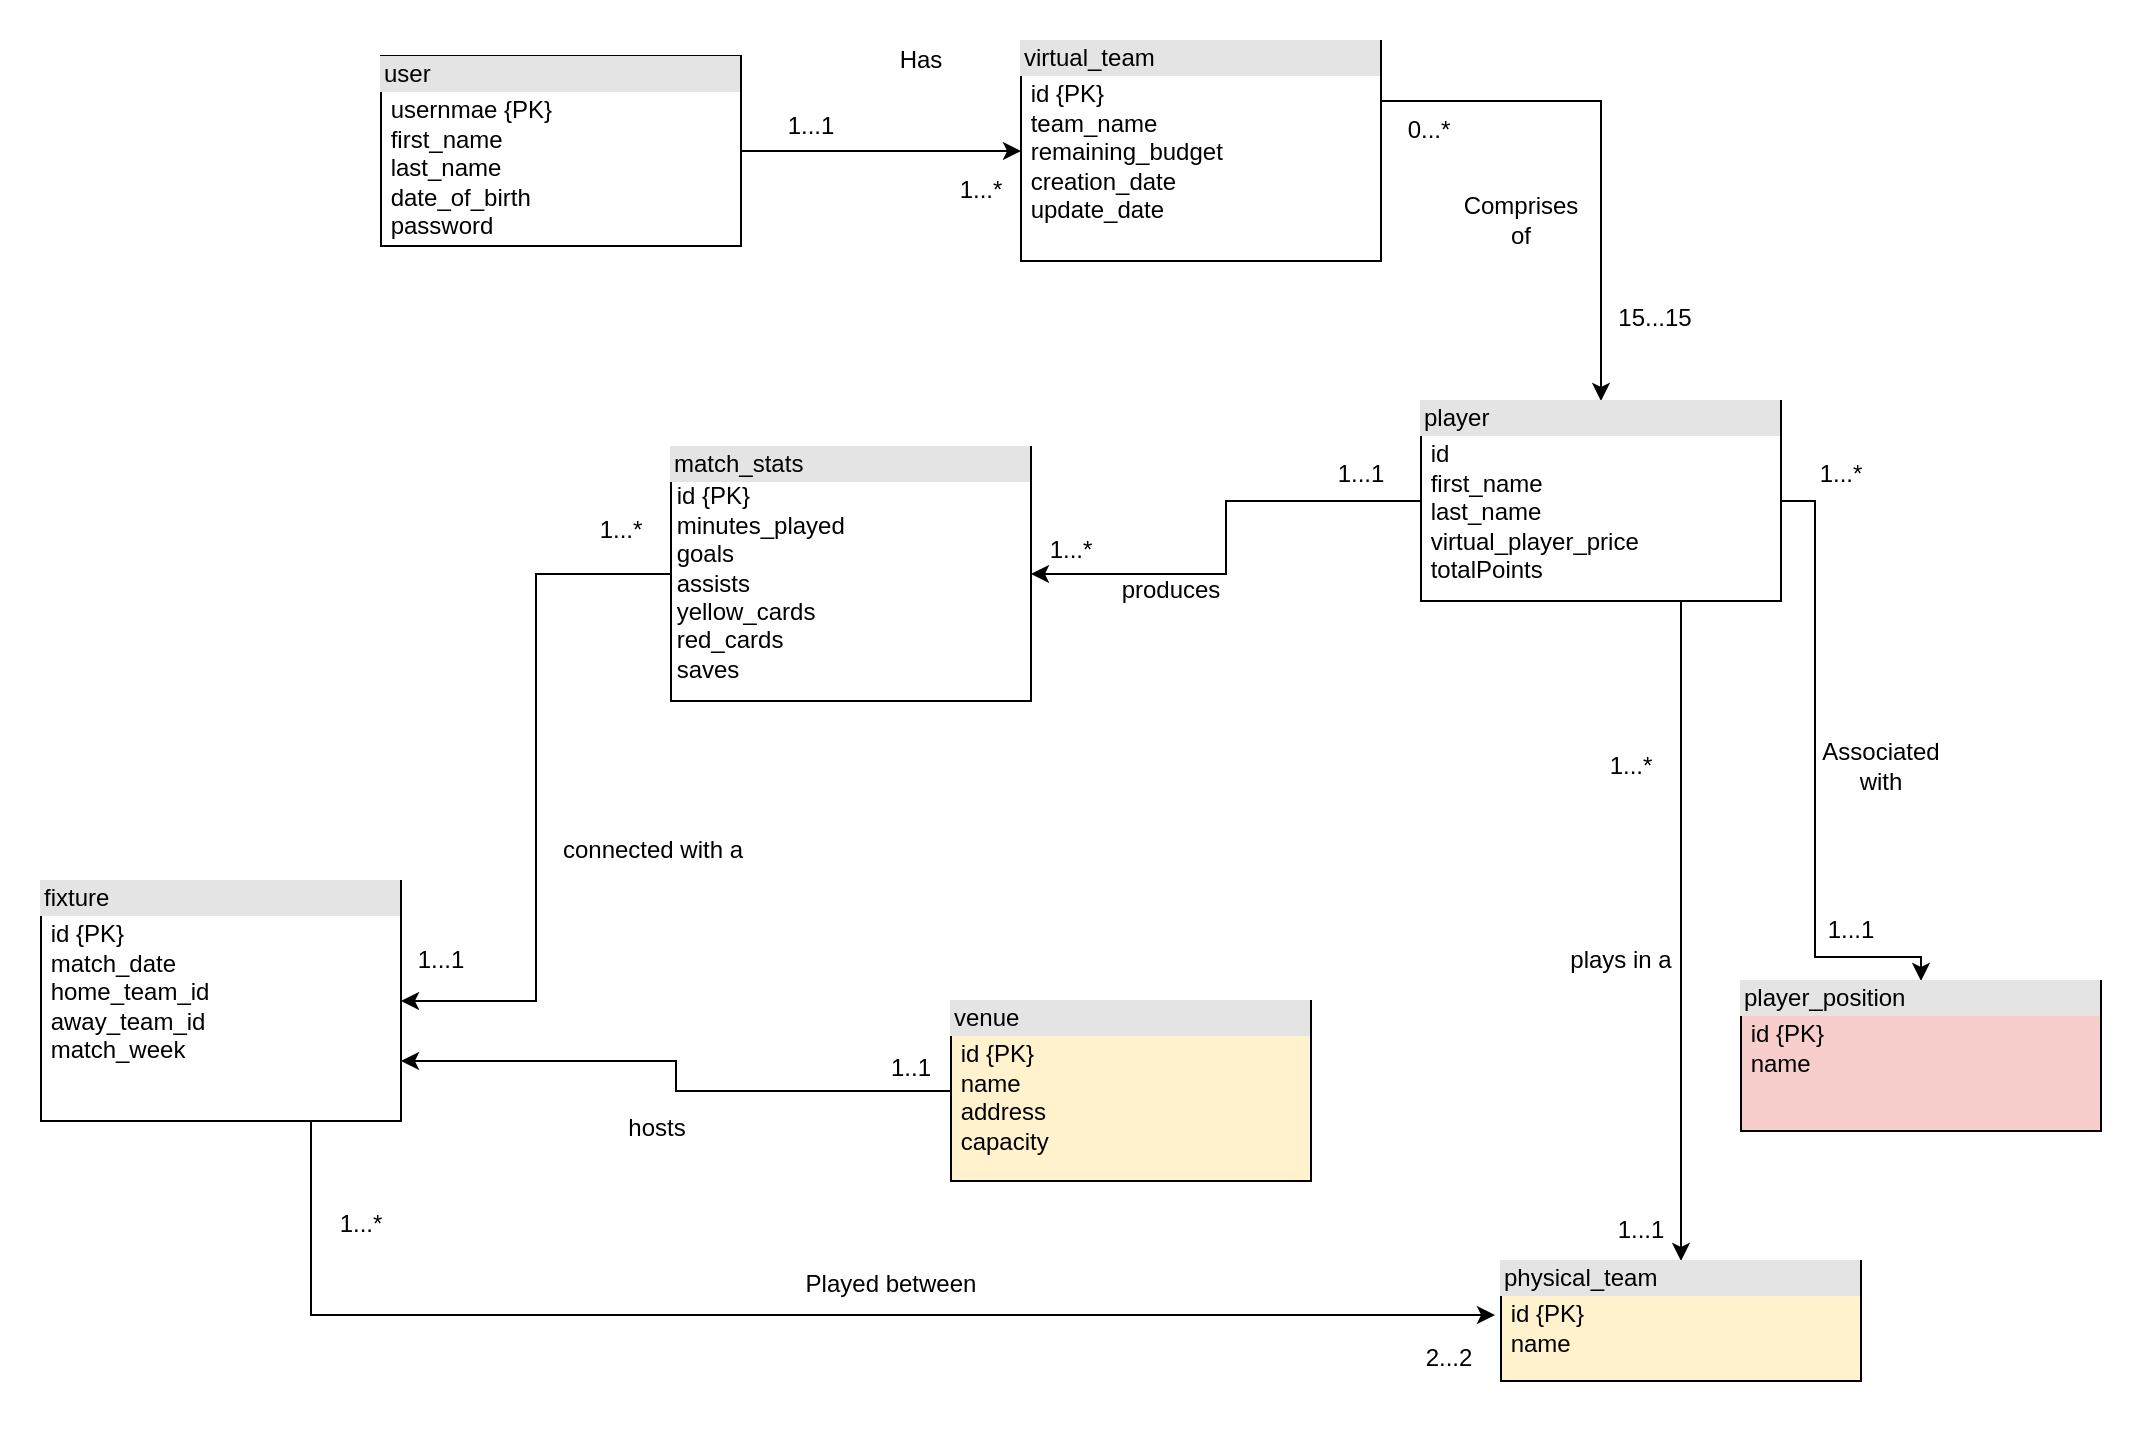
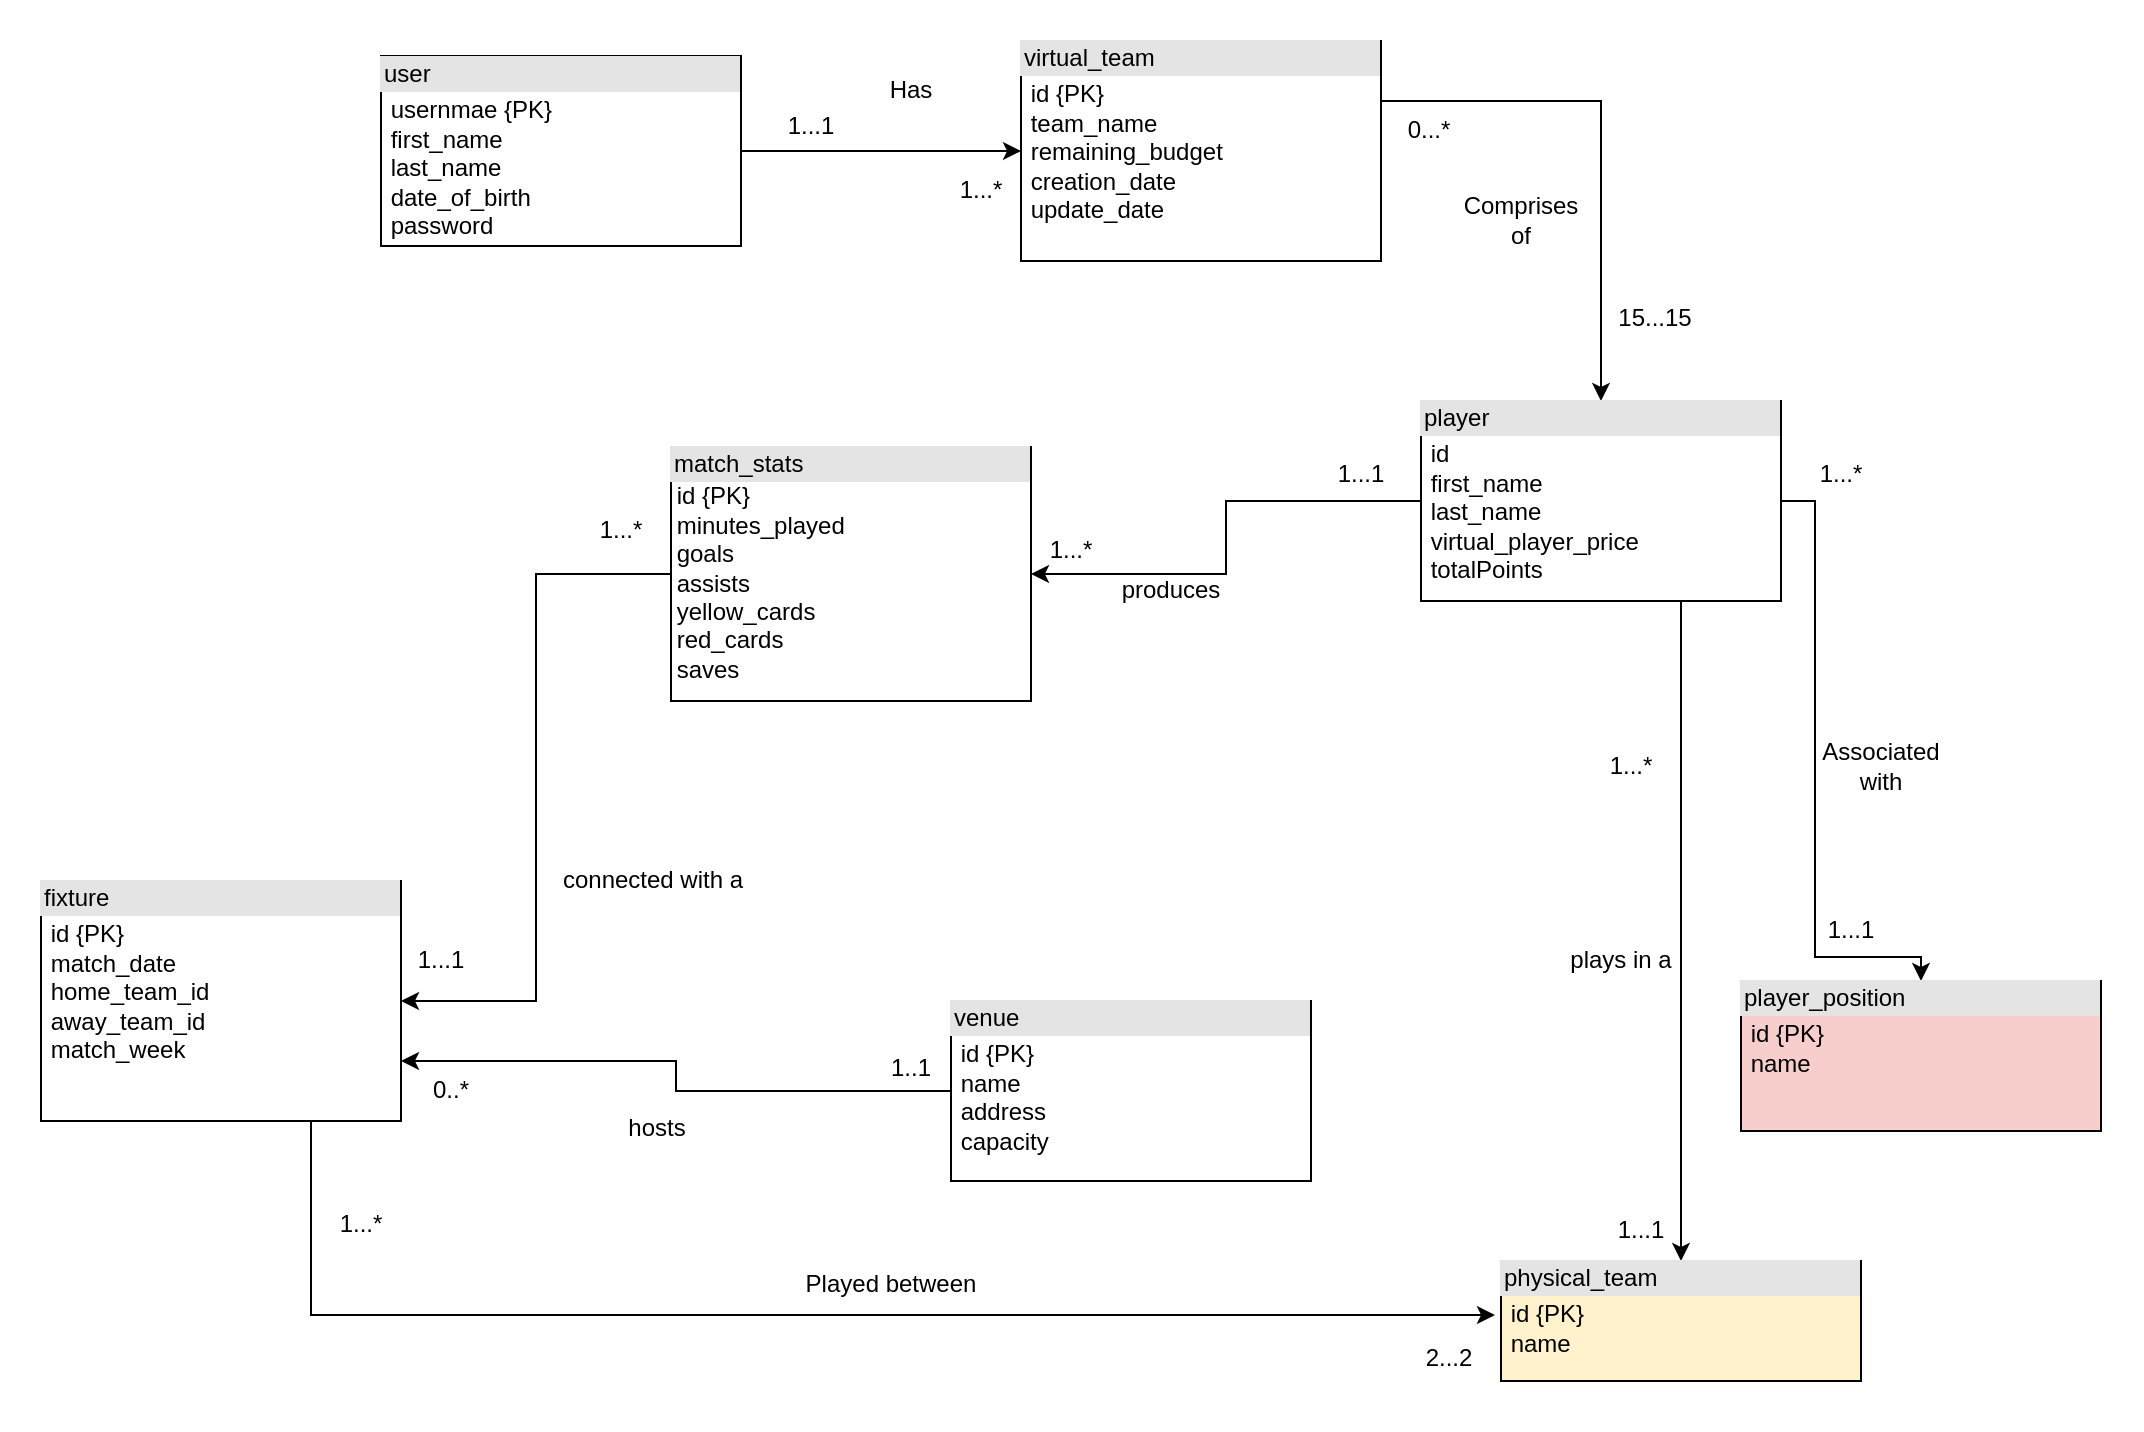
node "Has": moved (921, 61) -> (911, 91)
node "connected with a": moved (653, 851) -> (653, 881)
node "0..*": added
node "venue id {PK} name address capacity": fillcolor #fff2cc -> #ffffff
